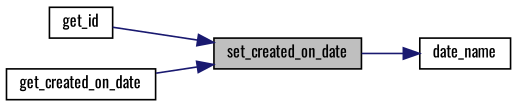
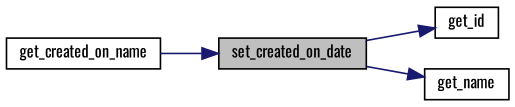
edge "get_id" -> "set_created_on_date": reversed
node "date_name": label "date_name" -> "get_name"
node "get_created_on_date": label "get_created_on_date" -> "get_created_on_name"
